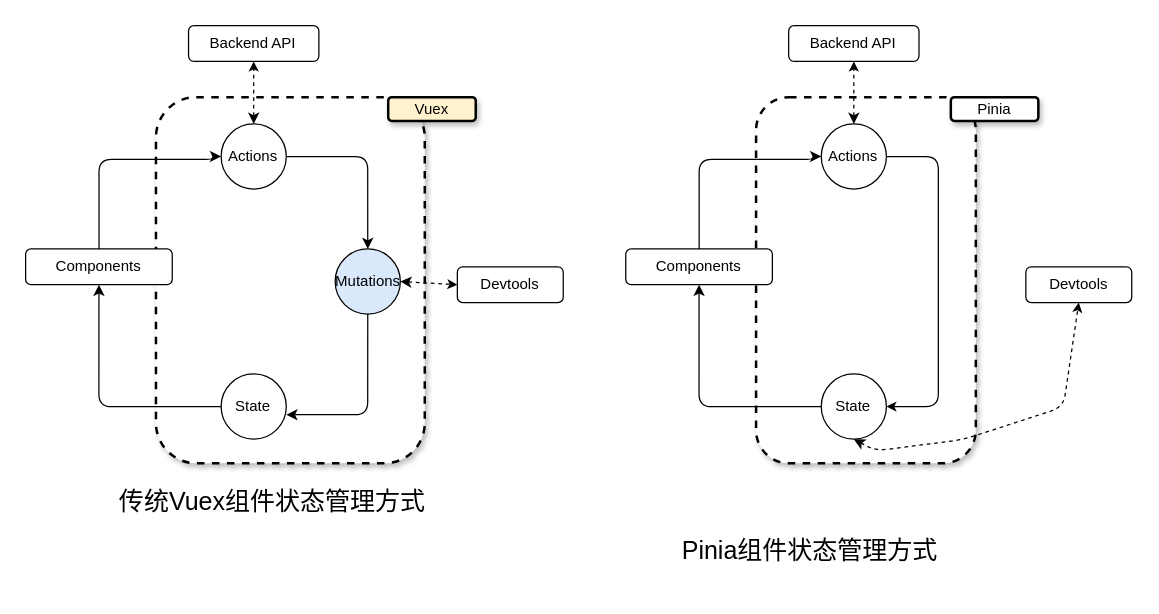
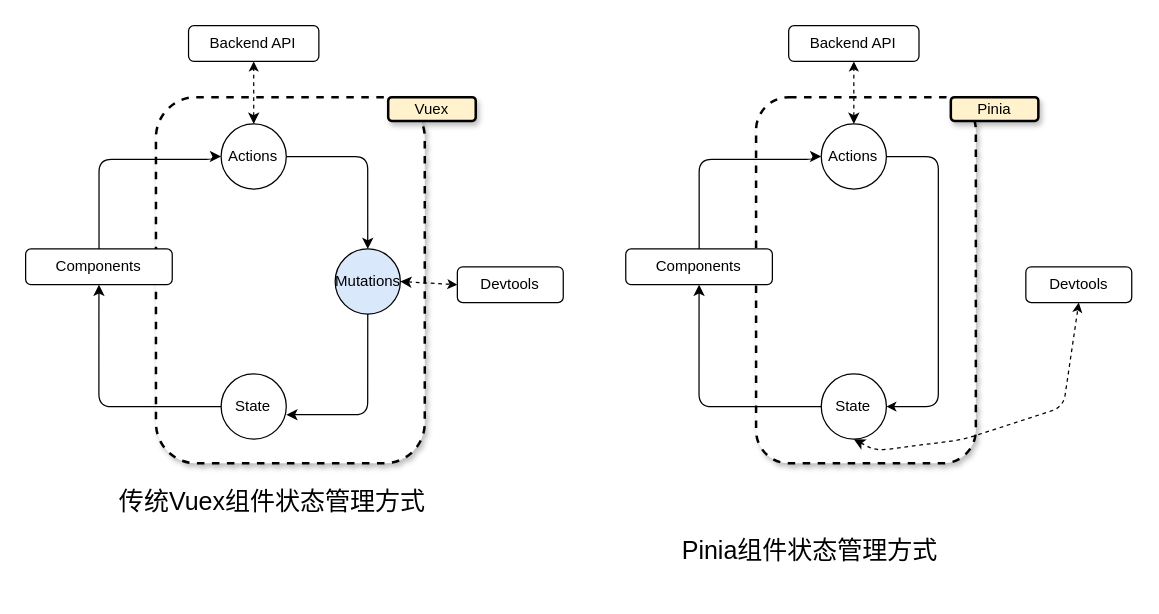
node "Pinia": fillcolor #ffffff -> #fff2cc
